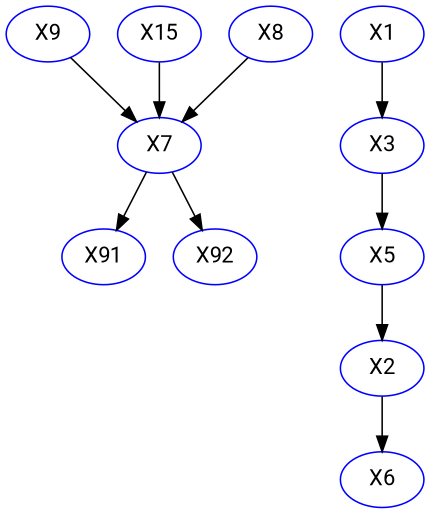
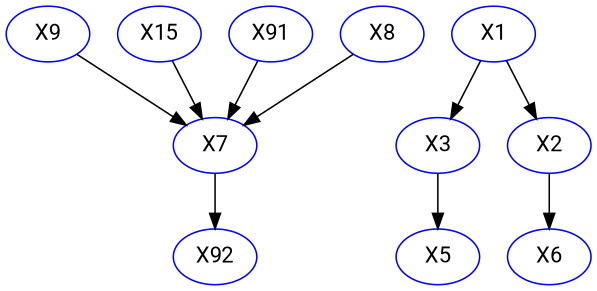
edge "X7" -> "X91": reversed
edge "X5" -> "X2": now "X1" -> "X2"
